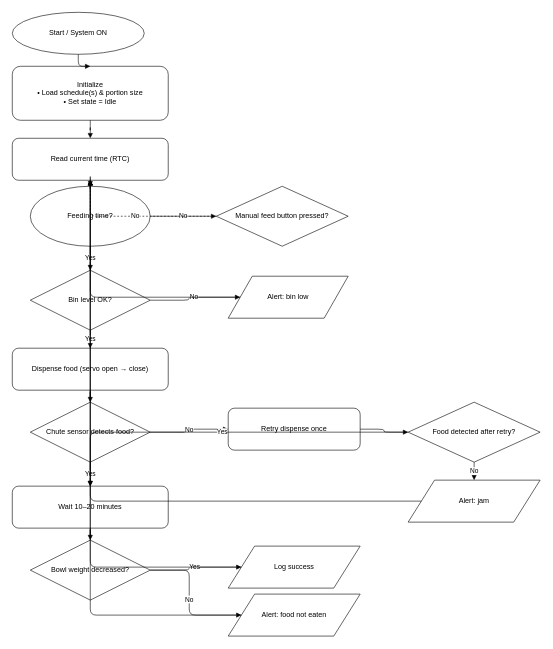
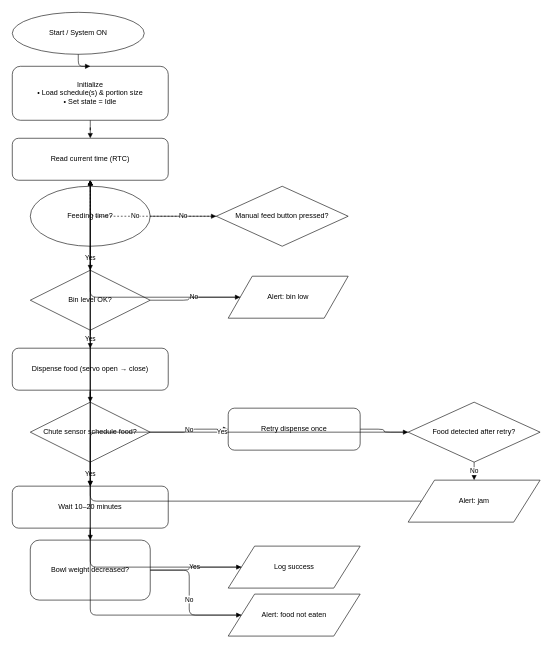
edge "Read current time (RTC)" -> "Feeding time?": removed
node "Chute sensor detects food?": label "Chute sensor detects food?" -> "Chute sensor schedule food?"
node "Bowl weight decreased?": shape diamond -> rounded rectangle
